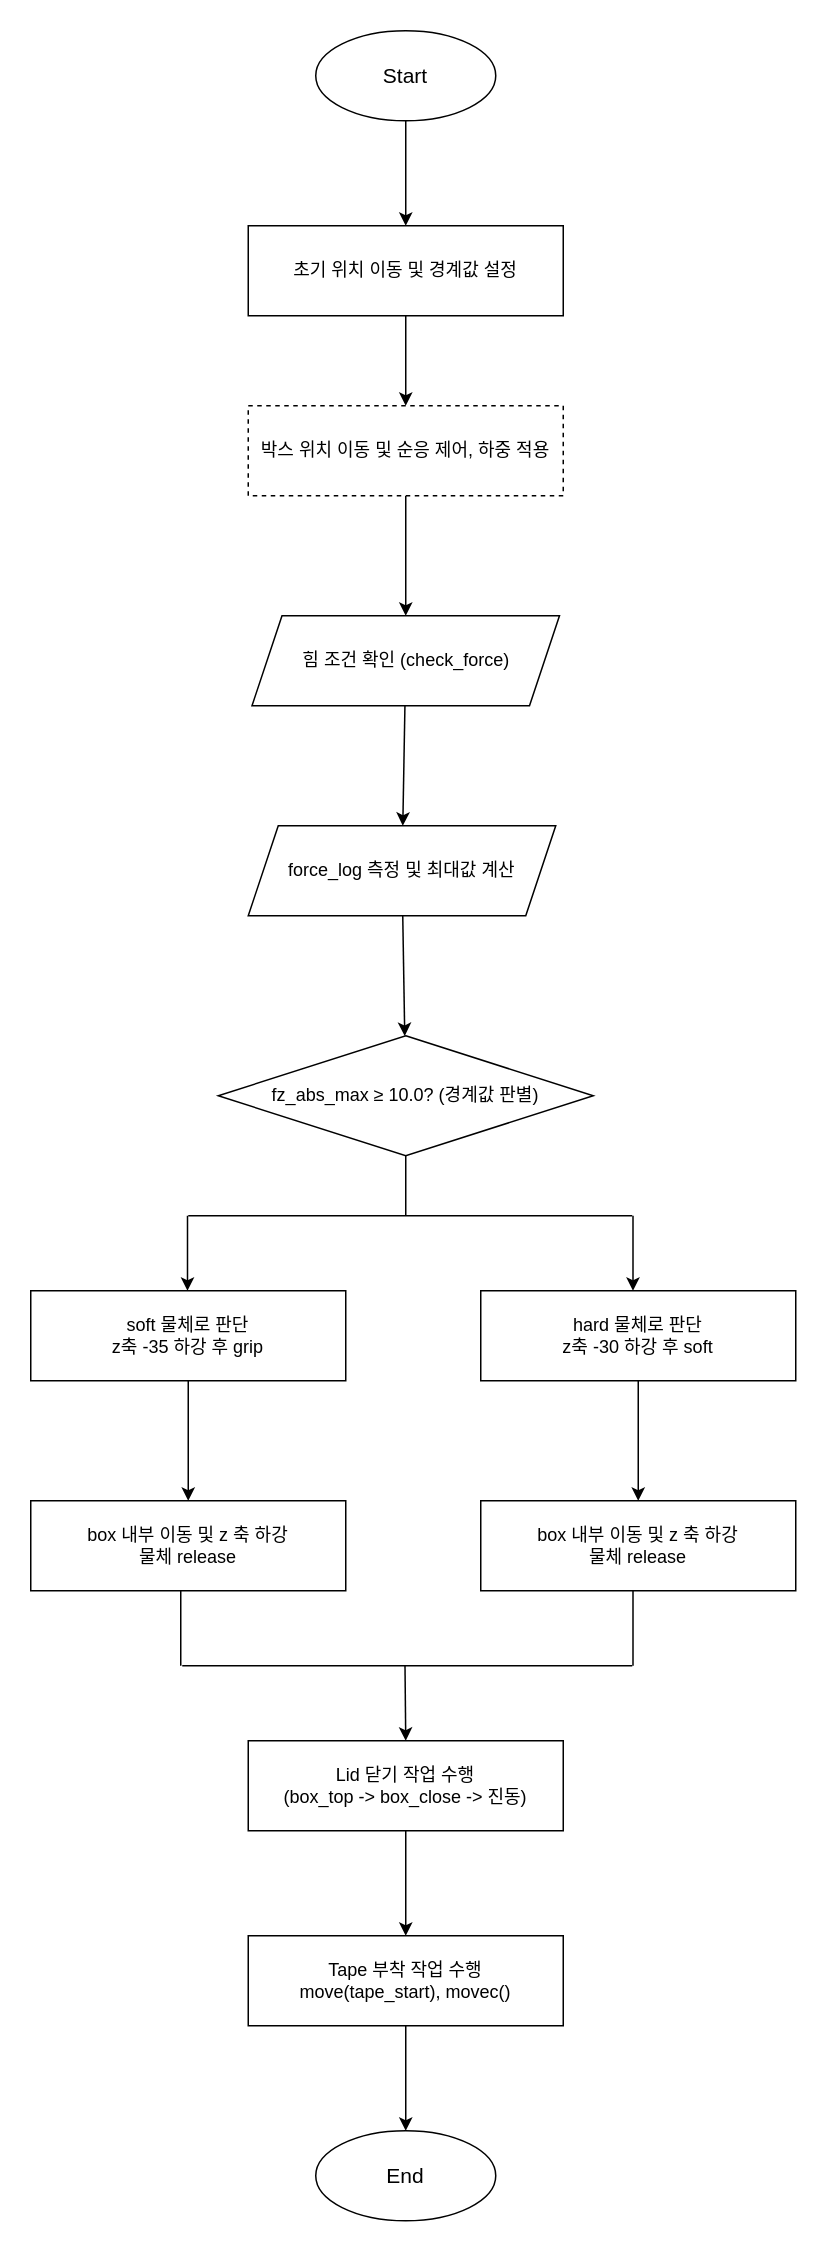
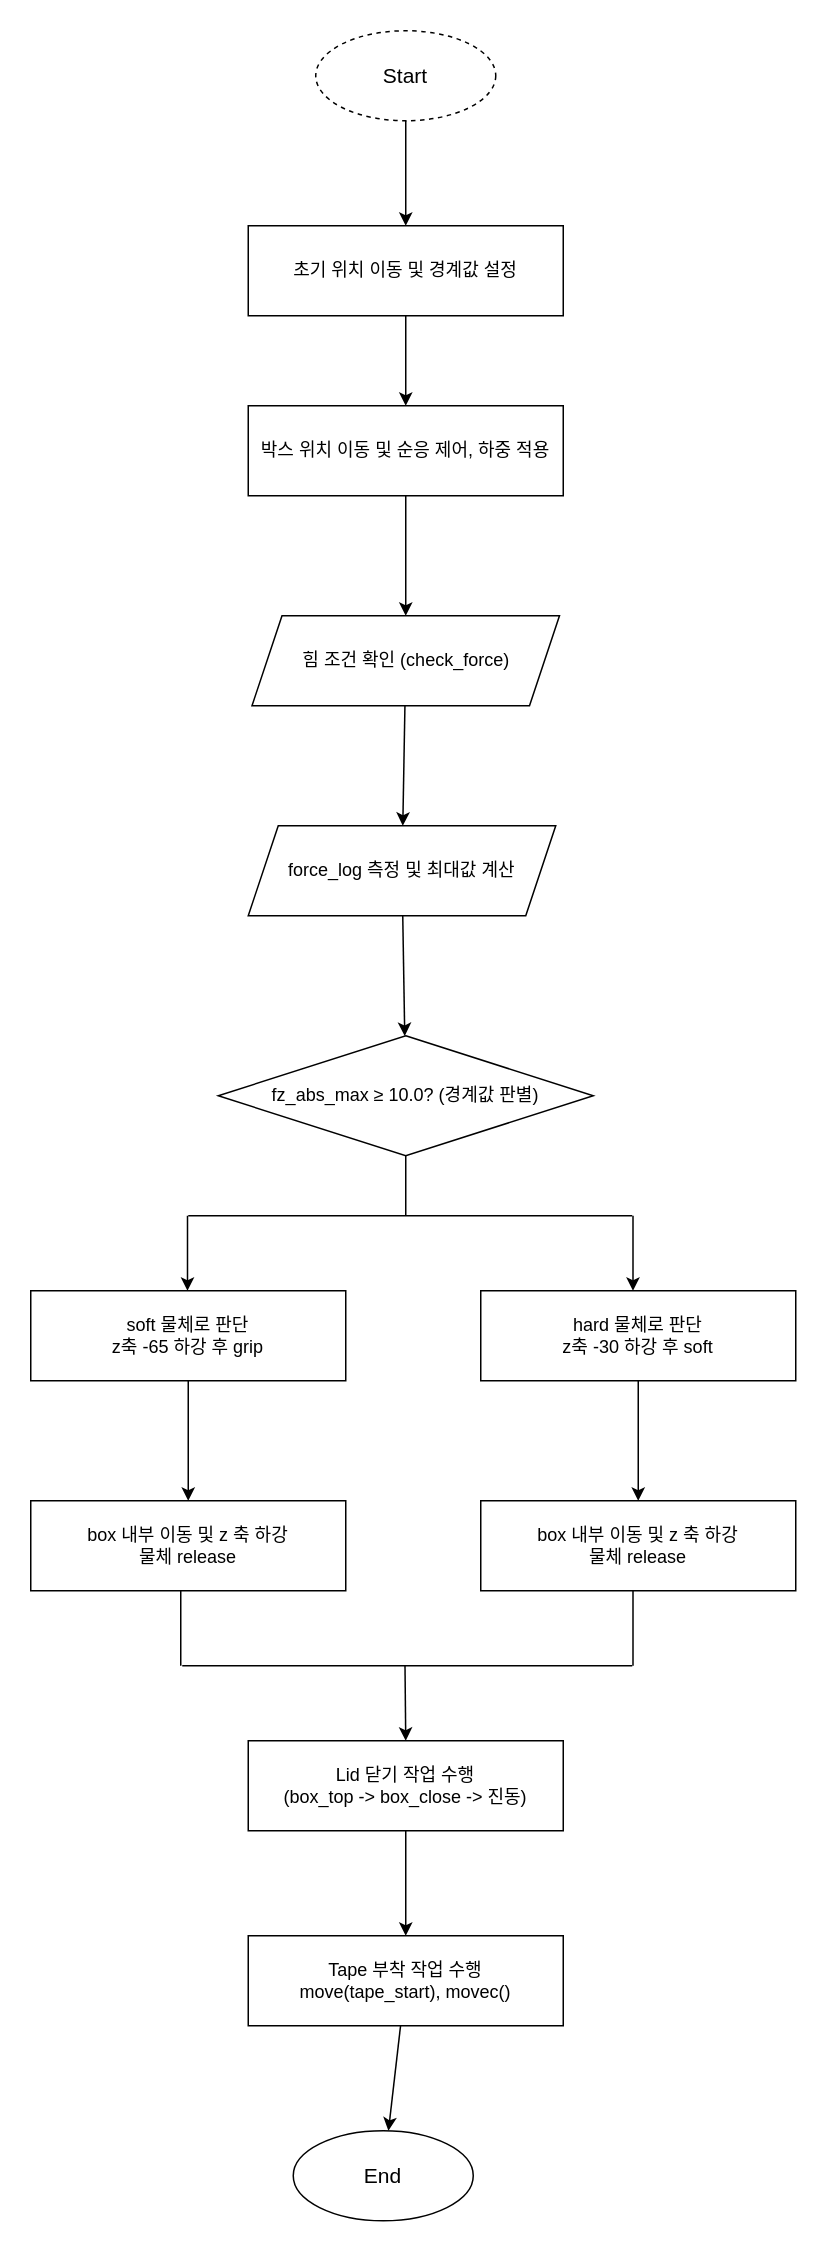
node "Start": style solid -> dashed
node "박스 위치 이동 및 순응 제어, 하중 적용": style dashed -> solid
node "soft 물체로 판단 z축 -35 하강 후 grip": label "soft 물체로 판단 z축 -35 하강 후 grip" -> "soft 물체로 판단 z축 -65 하강 후 grip"
node "End": moved (406, 2176) -> (383, 2176)
